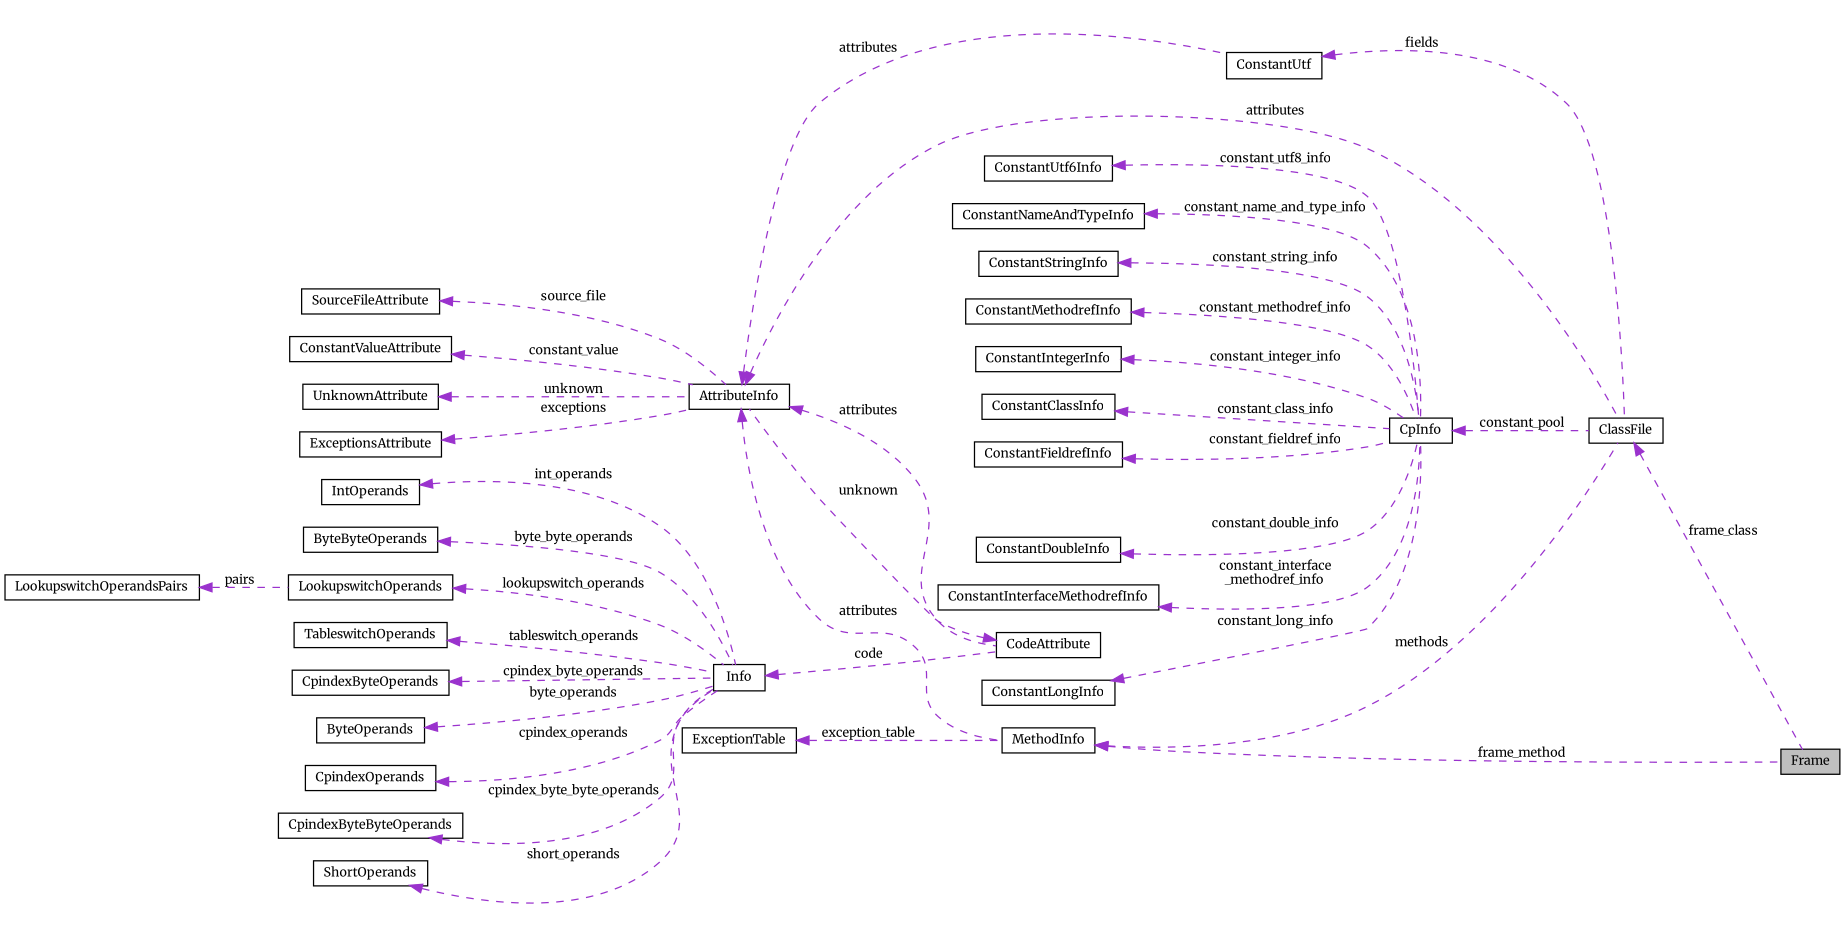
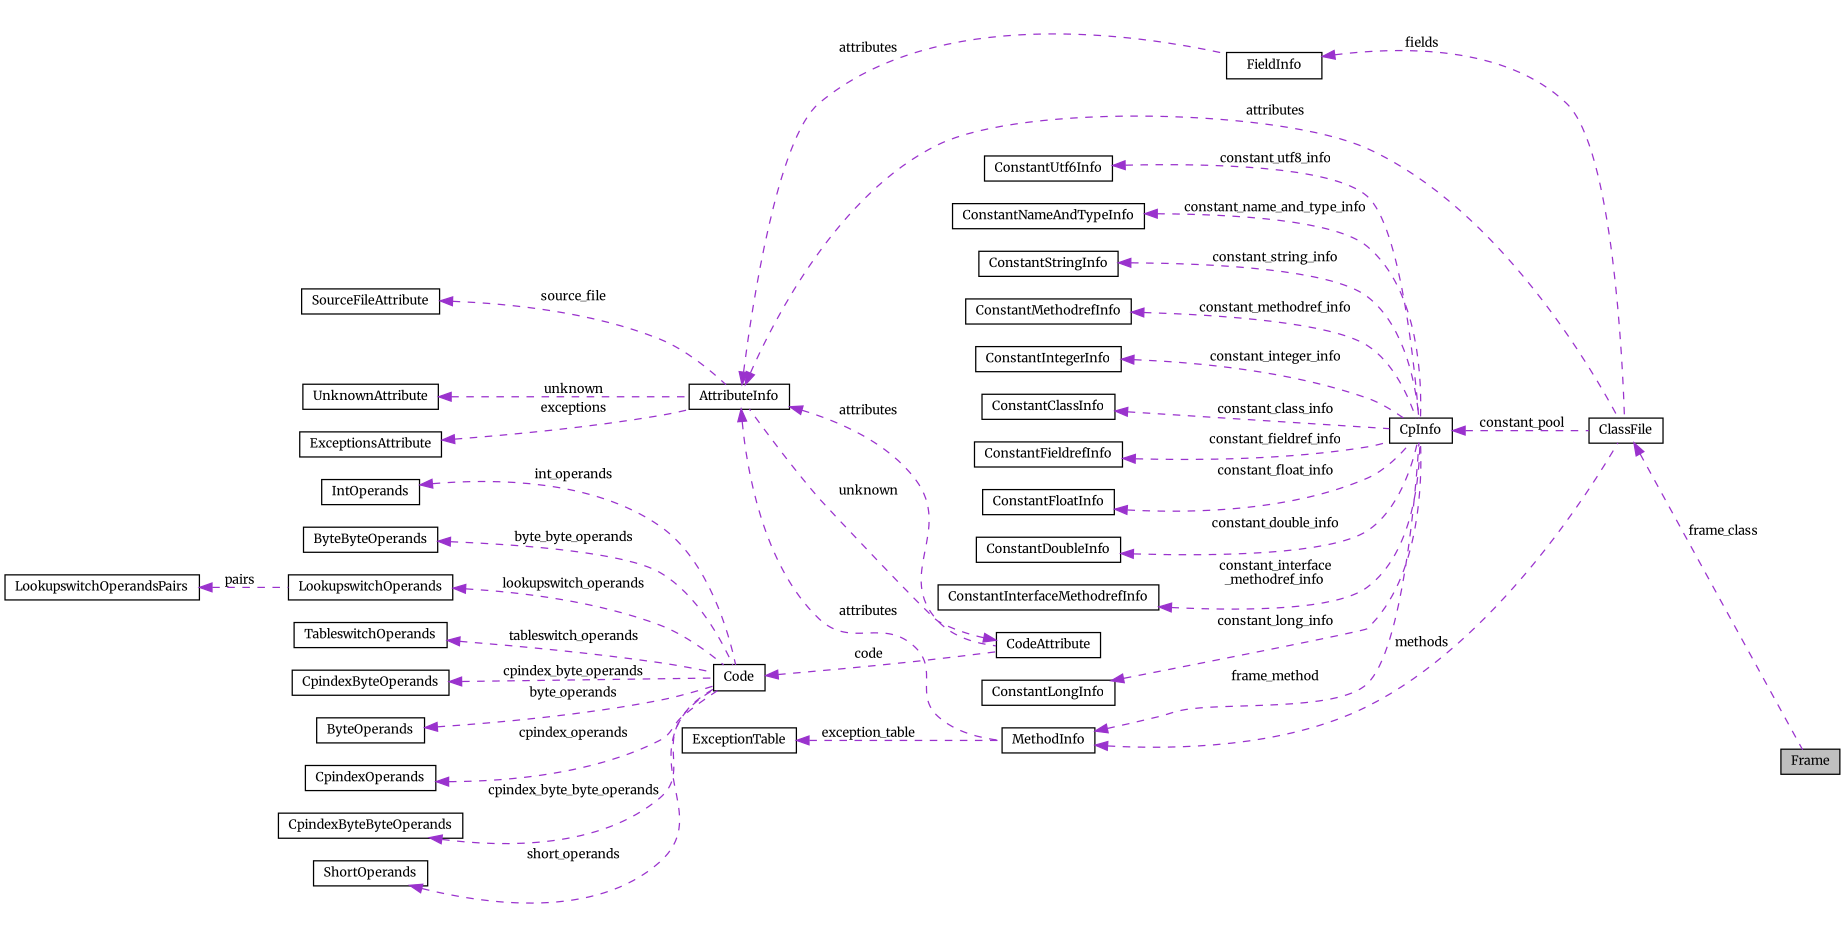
node "ConstantUtf": label "ConstantUtf" -> "FieldInfo"
node "ConstantValueAttribute": removed
node "ConstantFloatInfo": added
node "Info": label "Info" -> "Code"
edge "Frame" -> "MethodInfo": now "CpInfo" -> "MethodInfo"
